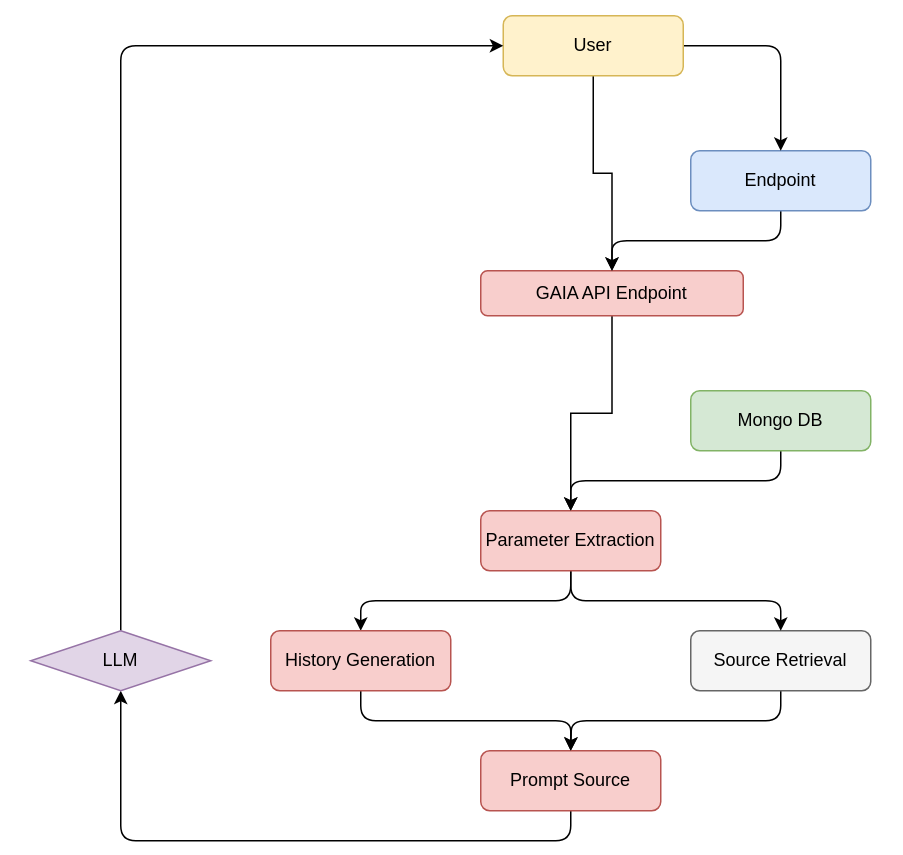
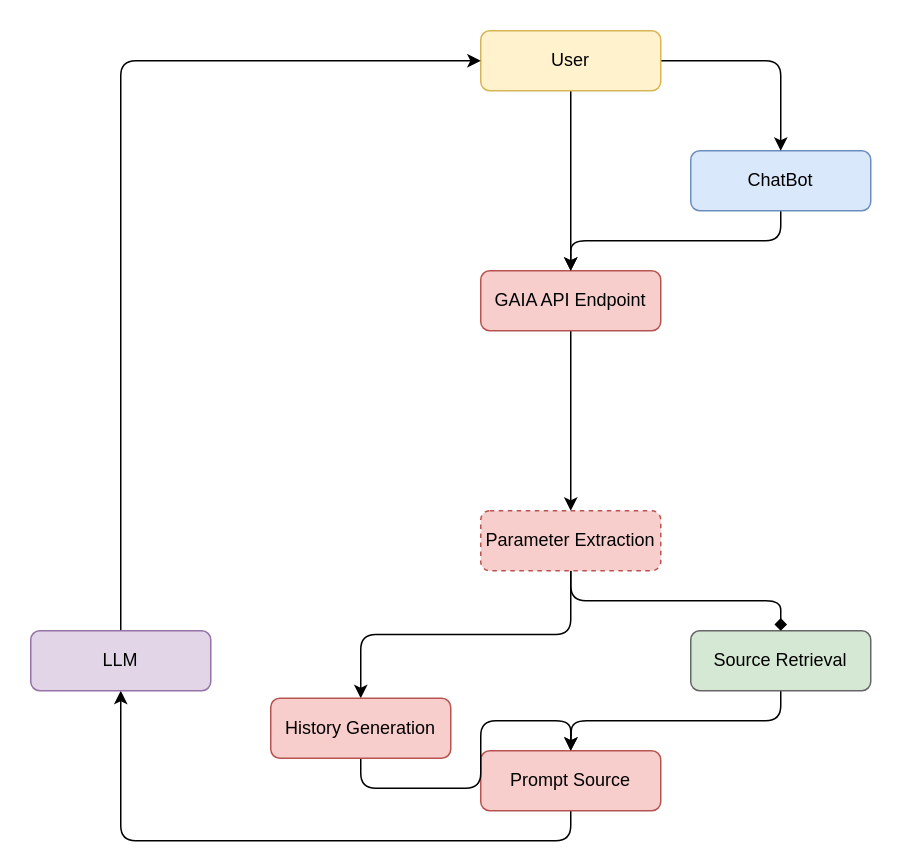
node "User": moved (593, 46) -> (571, 61)
node "Endpoint": label "Endpoint" -> "ChatBot"
node "GAIA API Endpoint": size 263x45 -> 180x60
node "Mongo DB": removed
edge "Mongo DB" -> "Parameter Extraction": removed
node "Parameter Extraction": style solid -> dashed
edge "Parameter Extraction" -> "Source Retrieval": arrowhead classic -> diamond
node "LLM": shape diamond -> rounded rectangle
node "History Generation": moved (361, 661) -> (361, 728)
node "Source Retrieval": fillcolor #f5f5f5 -> #d5e8d4
